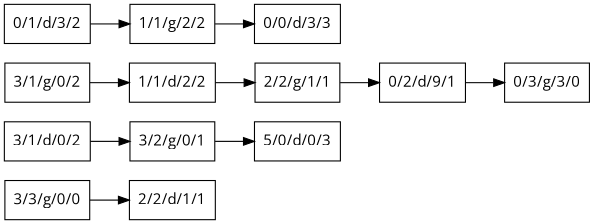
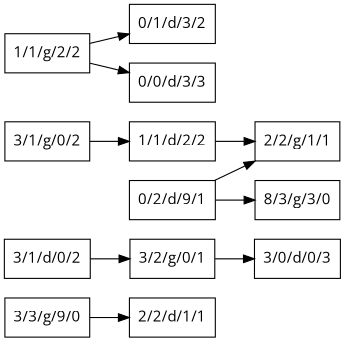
edge "0/1/d/3/2" -> "1/1/g/2/2": reversed
edge "2/2/g/1/1" -> "0/2/d/9/1": reversed
node "0/3/g/3/0": label "0/3/g/3/0" -> "8/3/g/3/0"
node "5/0/d/0/3": label "5/0/d/0/3" -> "3/0/d/0/3"
node "3/3/g/0/0": label "3/3/g/0/0" -> "3/3/g/9/0"
